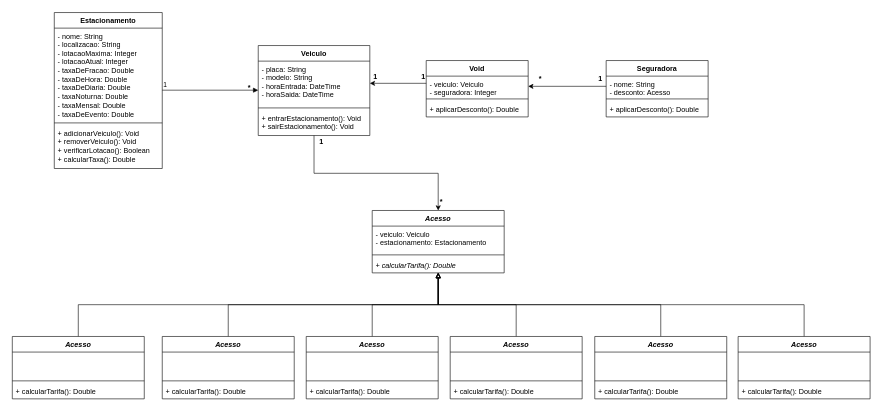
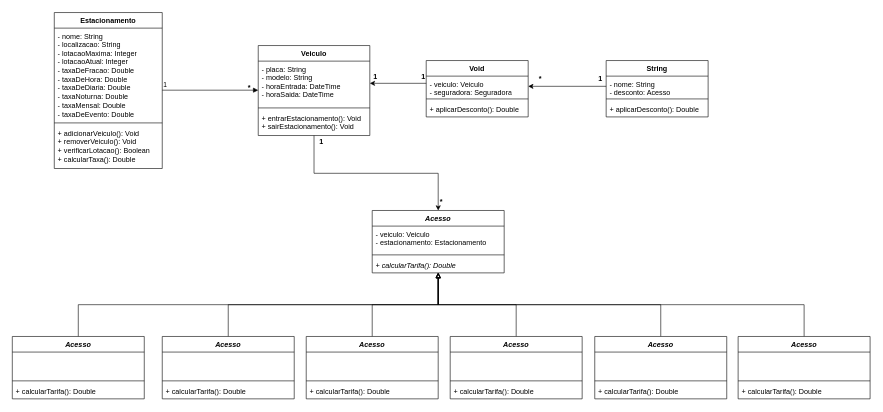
node "Seguradora": label "Seguradora" -> "String"
node "- veiculo: Veiculo - seguradora: Integer": label "- veiculo: Veiculo - seguradora: Integer" -> "- veiculo: Veiculo - seguradora: Seguradora"
